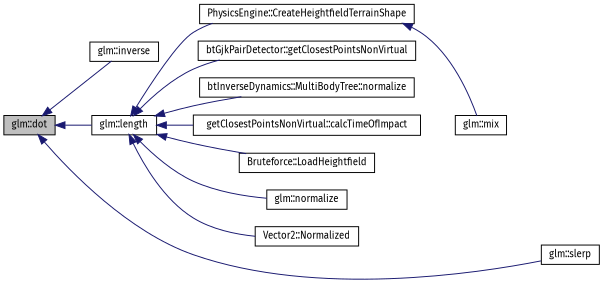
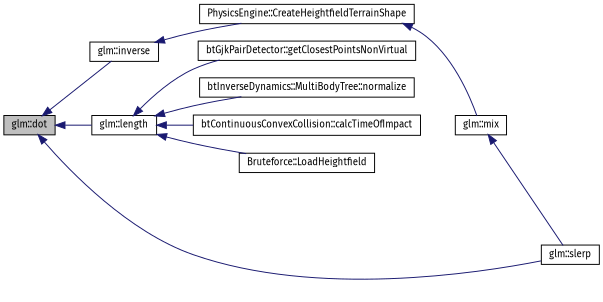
edge "PhysicsEngine::CreateHeightfieldTerrainShape" -> "glm::length": now "PhysicsEngine::CreateHeightfieldTerrainShape" -> "glm::inverse"
node "getClosestPointsNonVirtual::calcTimeOfImpact": label "getClosestPointsNonVirtual::calcTimeOfImpact" -> "btContinuousConvexCollision::calcTimeOfImpact"
edge "glm::slerp" -> "glm::mix": added
node "glm::normalize": removed
node "Vector2::Normalized": removed
